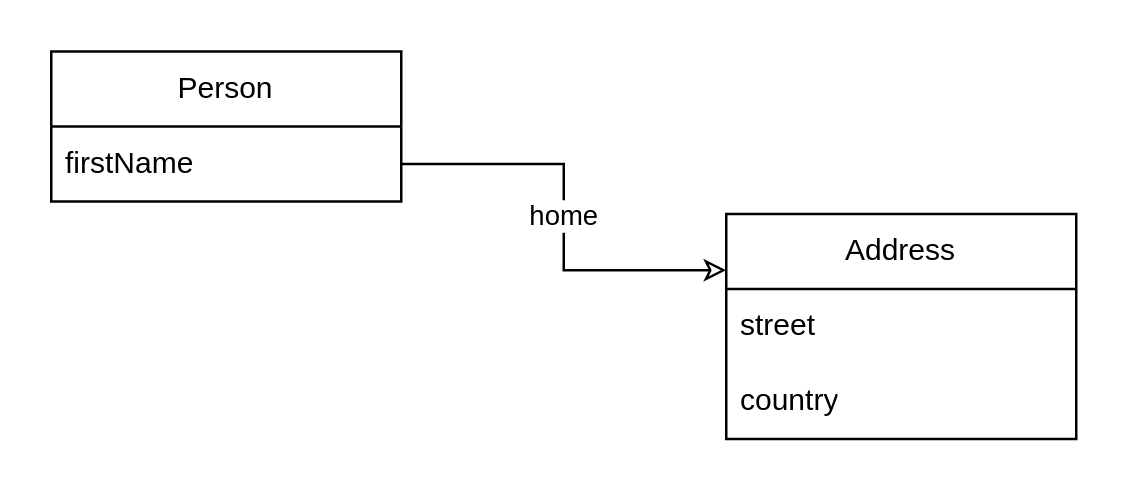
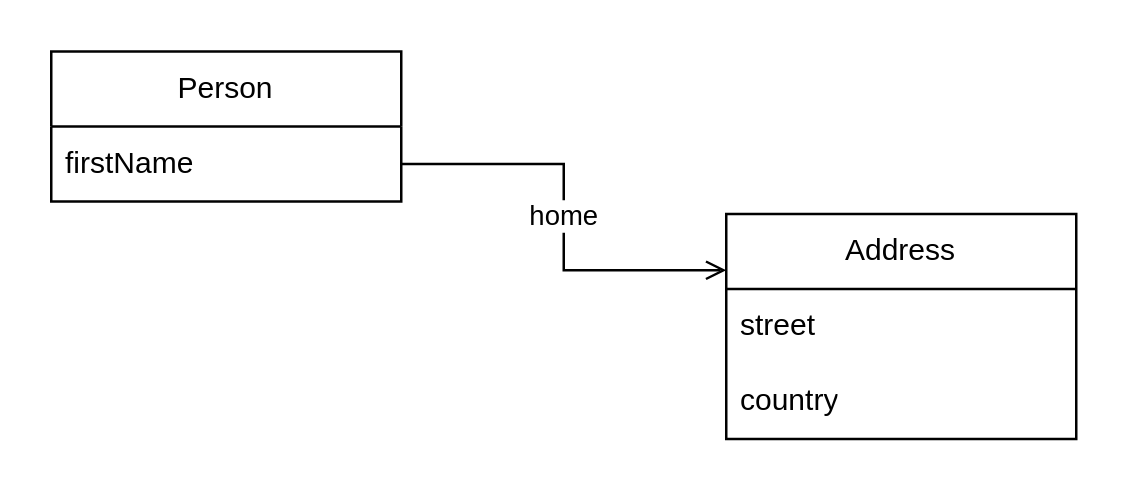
edge "firstName" -> "Address": arrowhead classic -> open
